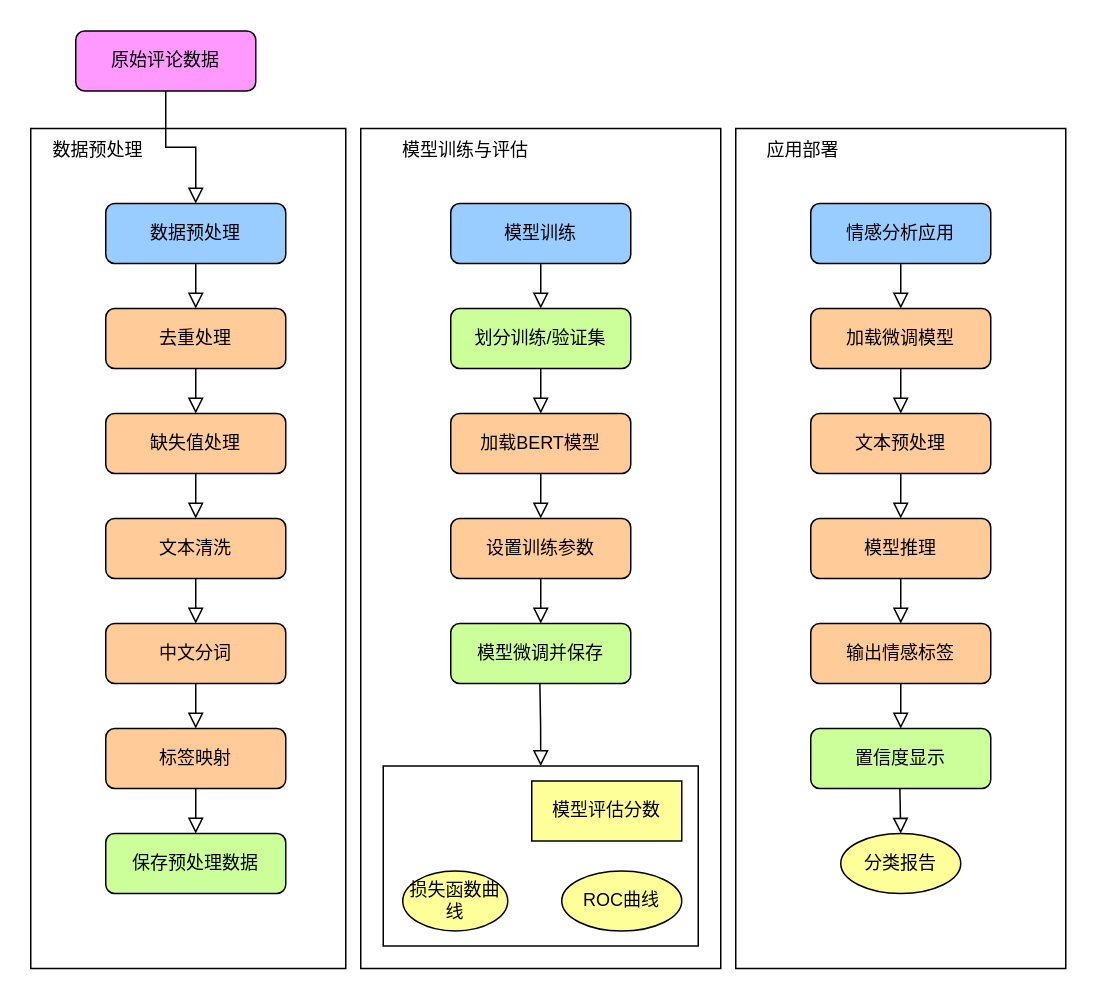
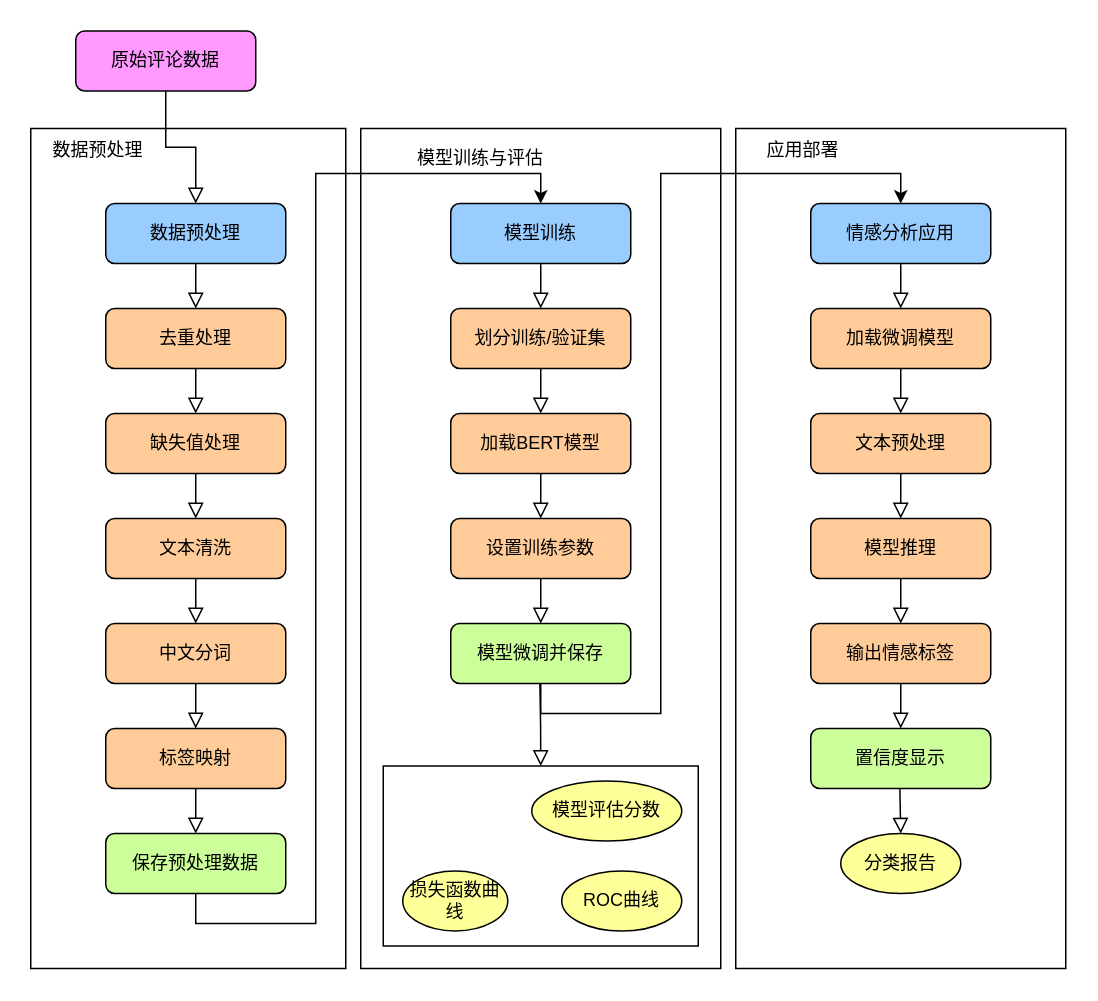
node "模型训练与评估": moved (466, 151) -> (481, 158)
node "划分训练/验证集": fillcolor #ccff99 -> #ffcc99
edge "模型微调并保存" -> "情感分析应用": added
edge "保存预处理数据" -> "模型训练": added
node "模型评估分数": shape rectangle -> ellipse
